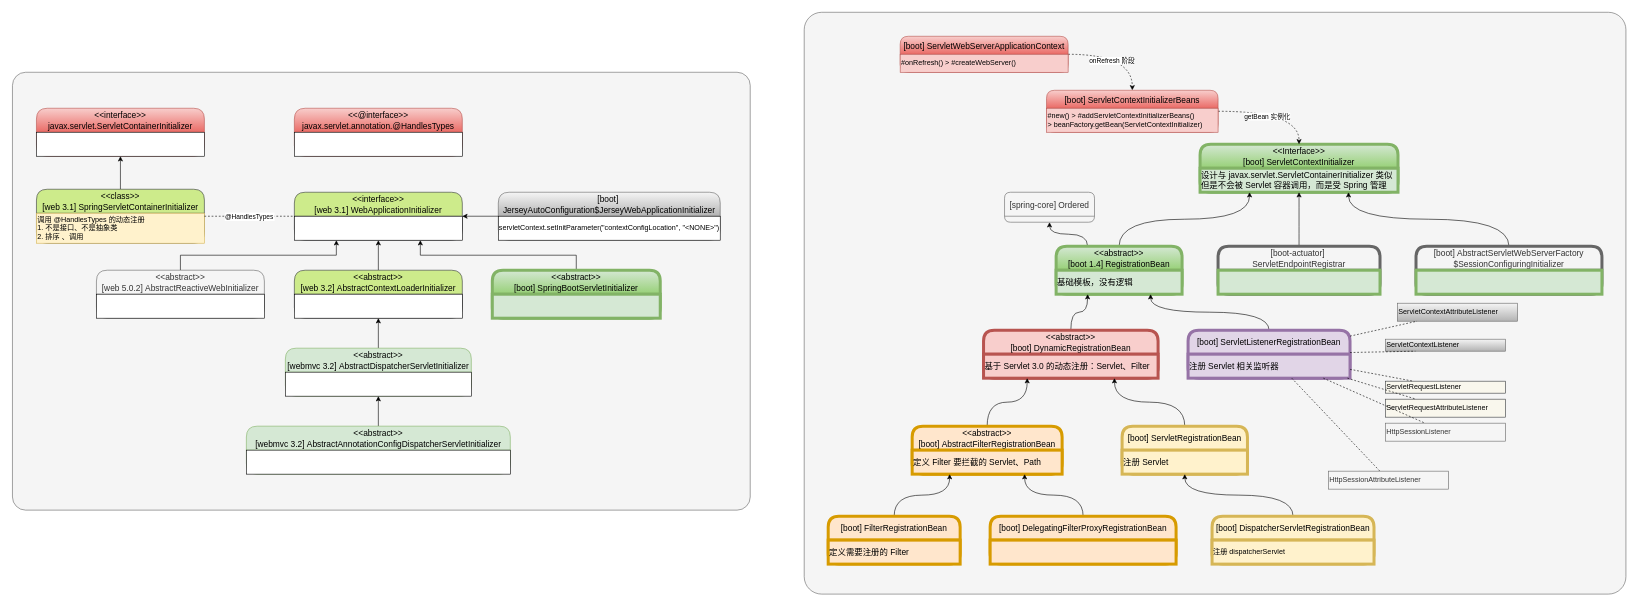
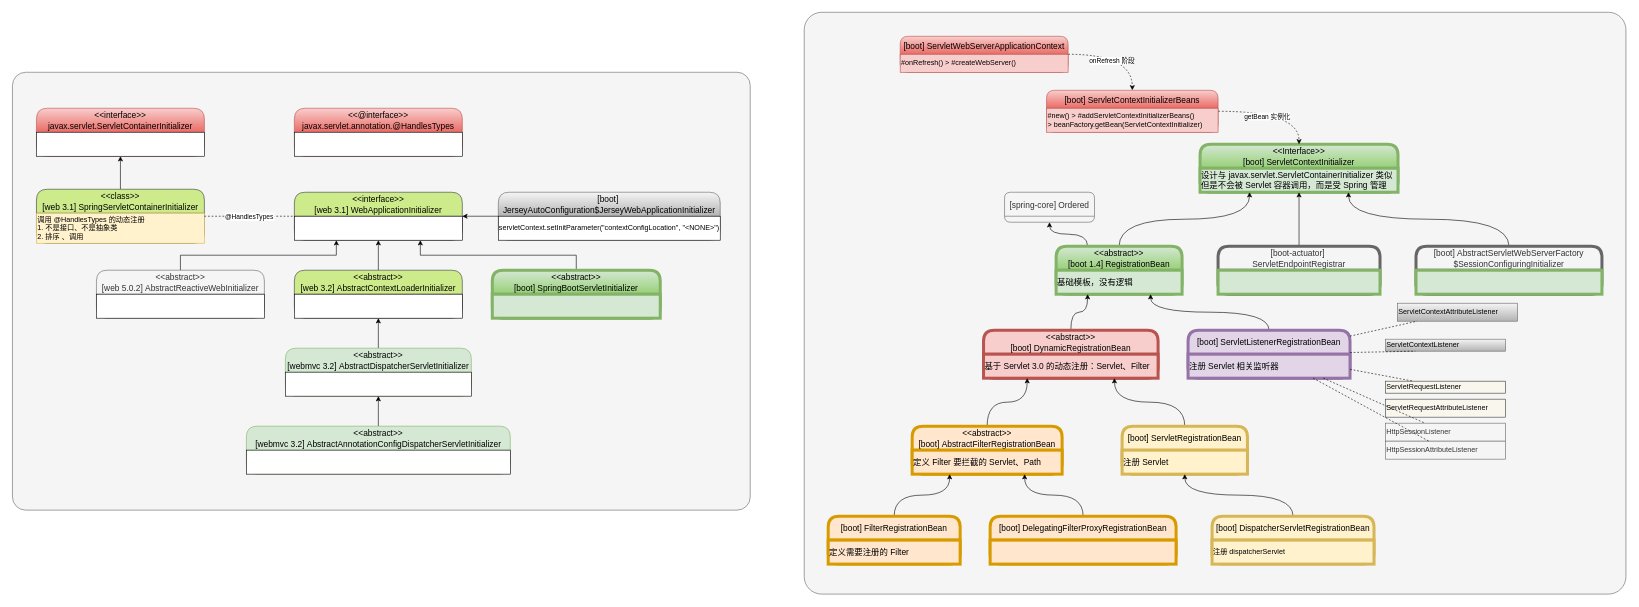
edge "[boot] ServletListenerRegistrationBean" -- "ServletRequestAttributeListener": removed
node "HttpSessionAttributeListener": moved (1389, 480) -> (1446, 450)
